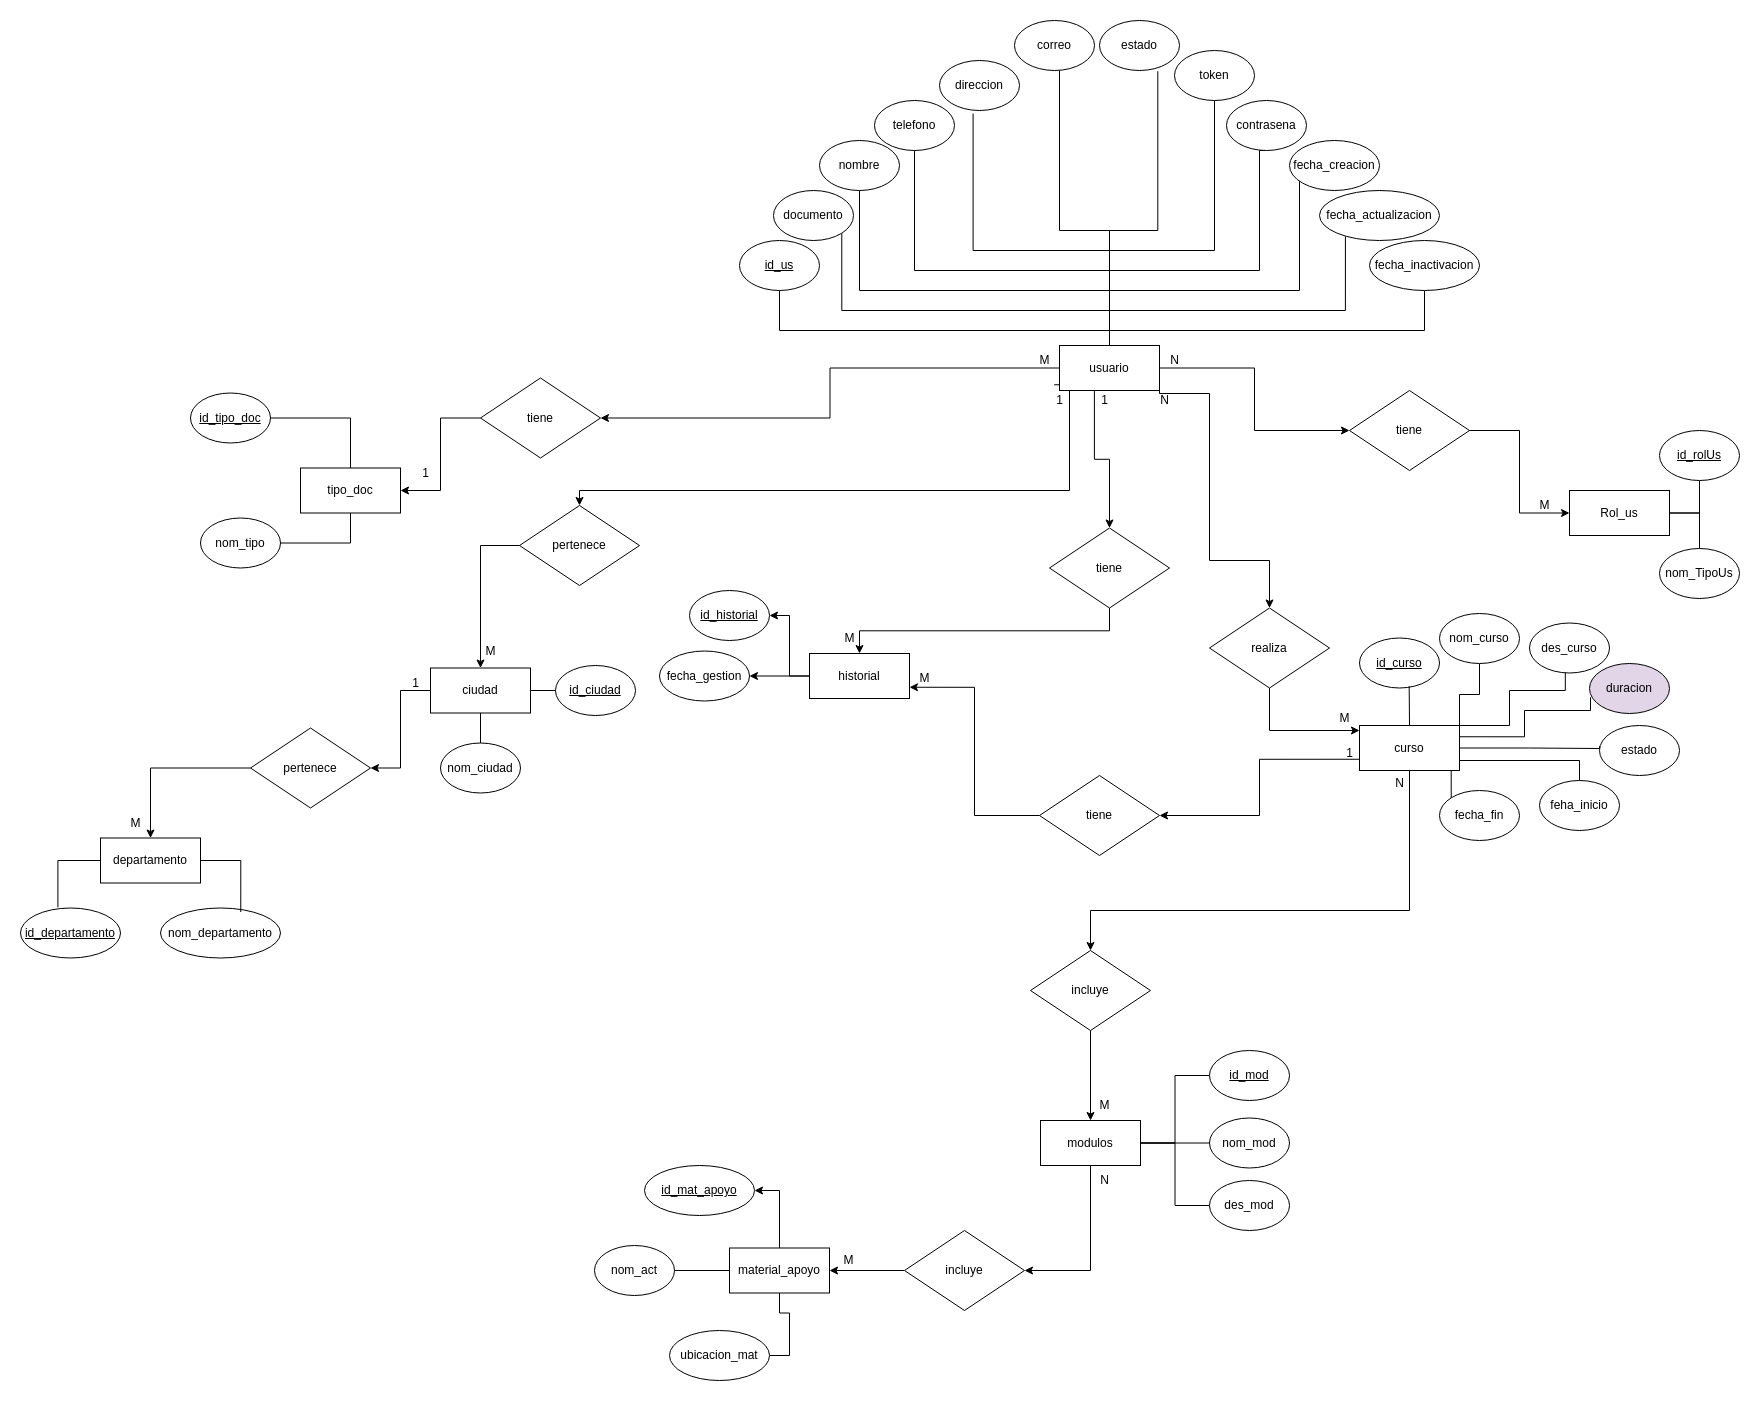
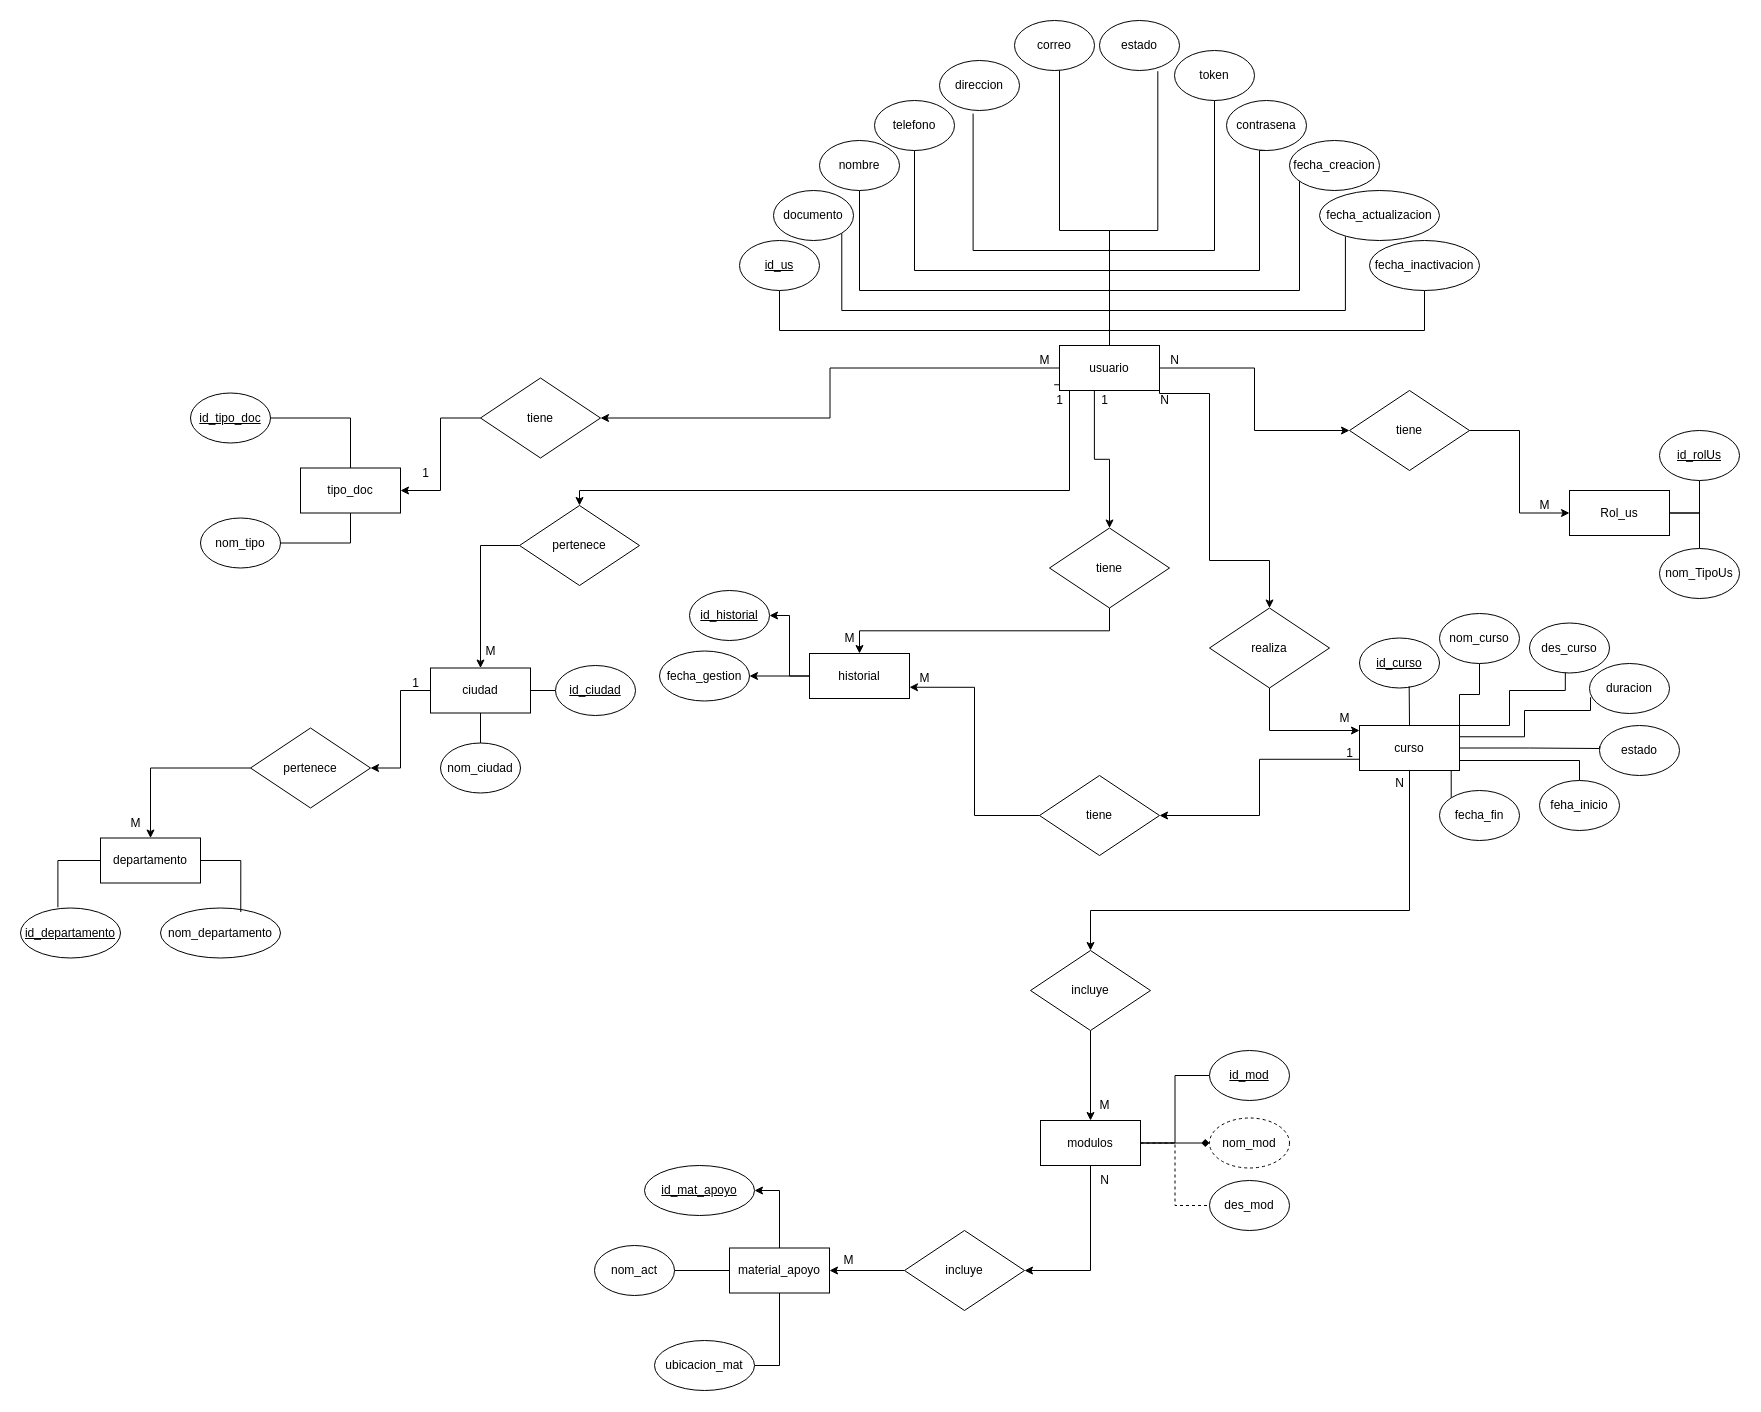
node "duracion": fillcolor #e1d5e7 -> #ffffff
edge "modulos" -- "nom_mod": arrowhead none -> diamond
node "nom_mod": style solid -> dashed
edge "modulos" -- "des_mod": style solid -> dashed
node "ubicacion_mat": moved (720, 1356) -> (705, 1366)
